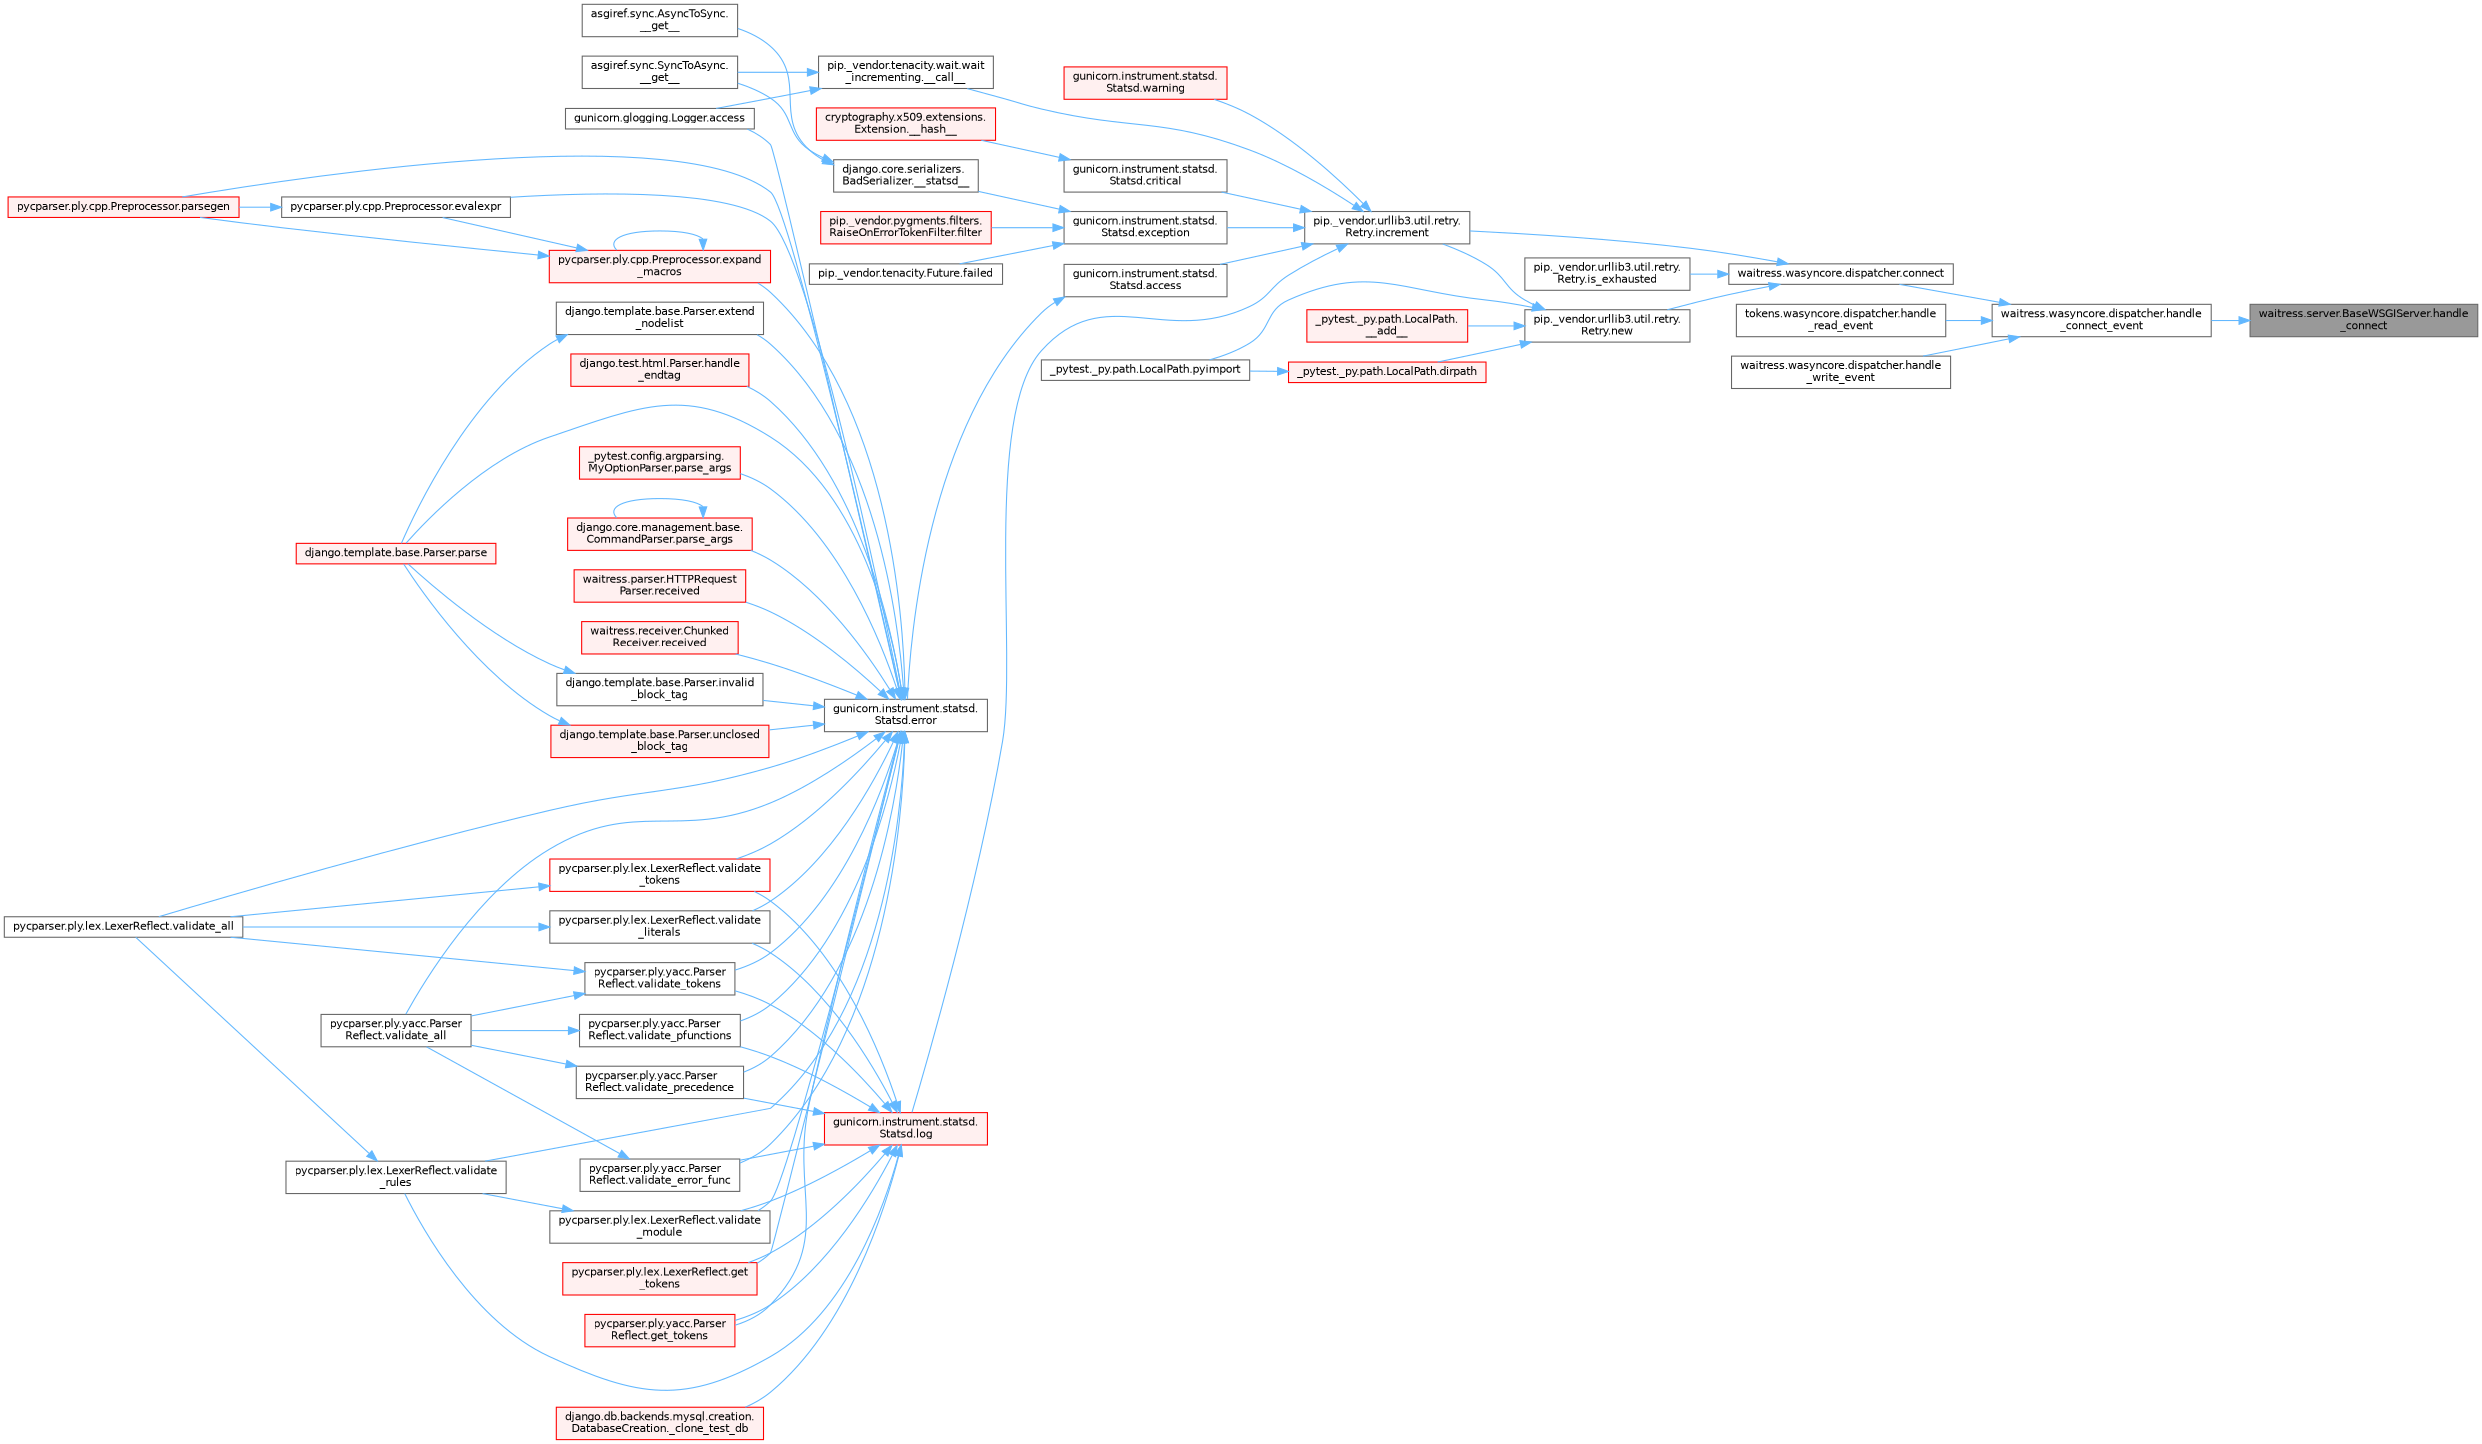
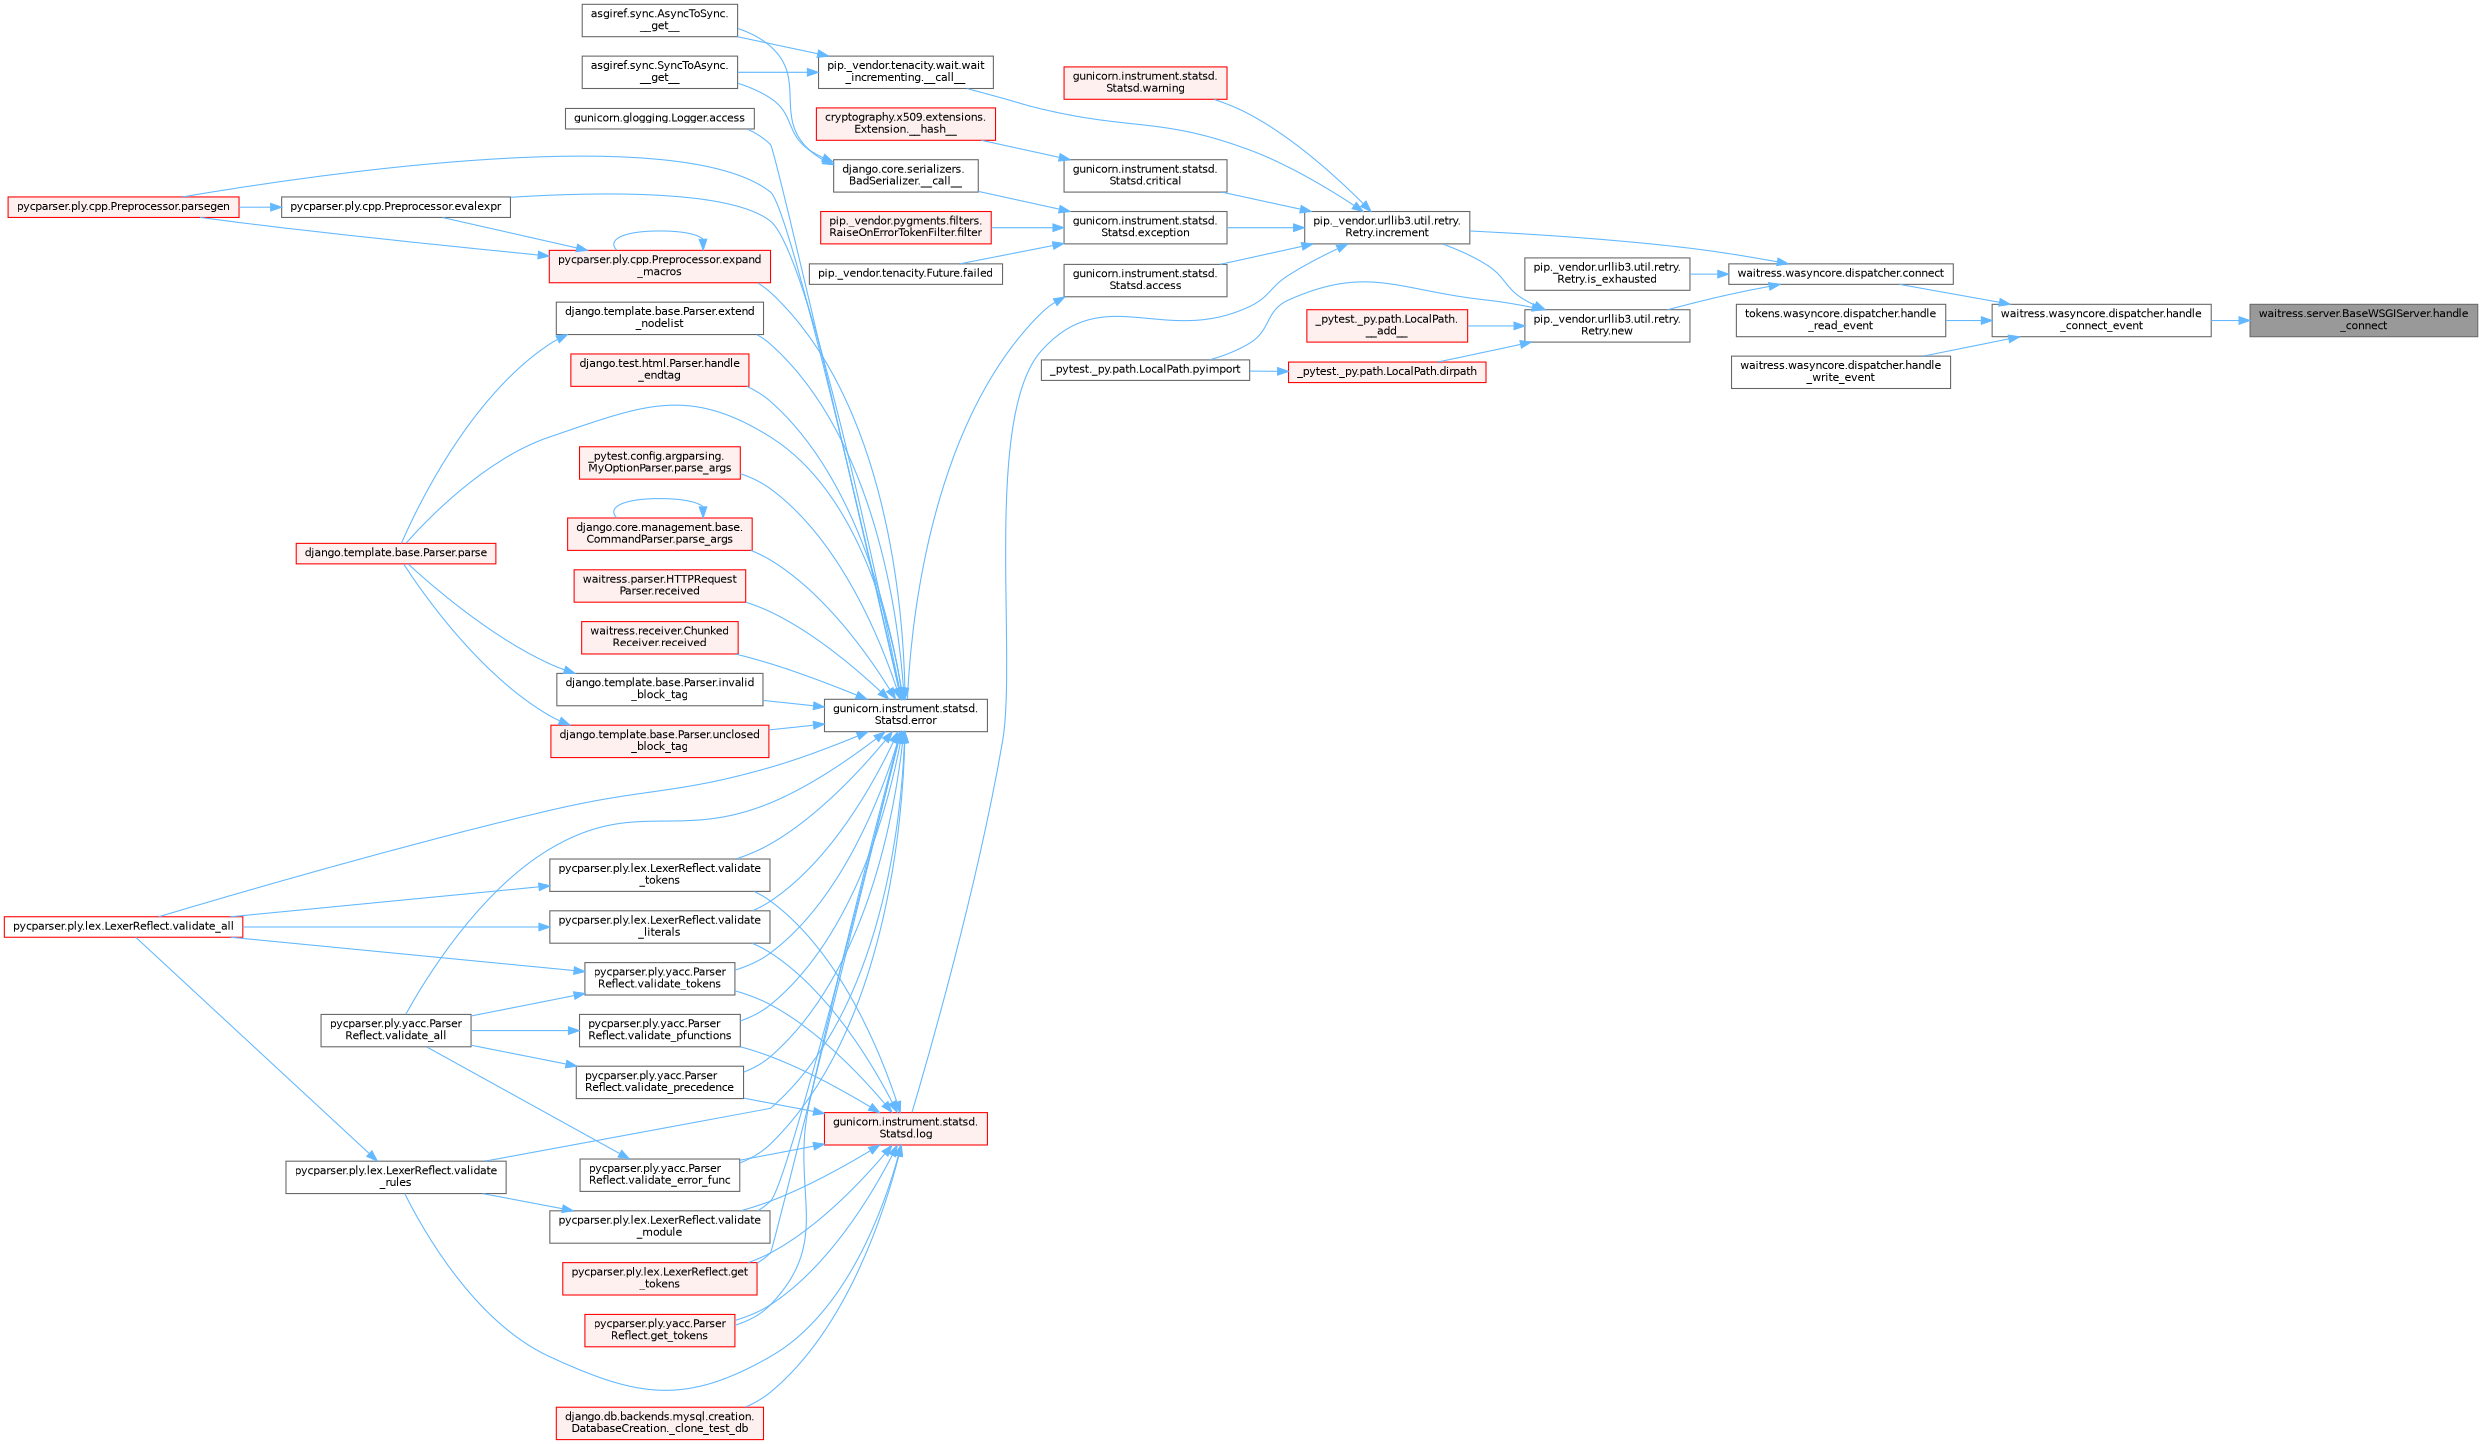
edge "gunicorn.glogging.Logger.access" -> "pip._vendor.tenacity.wait.wait _incrementing.__call__": now "asgiref.sync.AsyncToSync. __get__" -> "pip._vendor.tenacity.wait.wait _incrementing.__call__"
node "django.core.serializers. BadSerializer.__statsd__": label "django.core.serializers. BadSerializer.__statsd__" -> "django.core.serializers. BadSerializer.__call__"
node "pycparser.ply.lex.LexerReflect.validate _tokens": color red -> grey40
node "pycparser.ply.lex.LexerReflect.validate_all": color grey40 -> red
